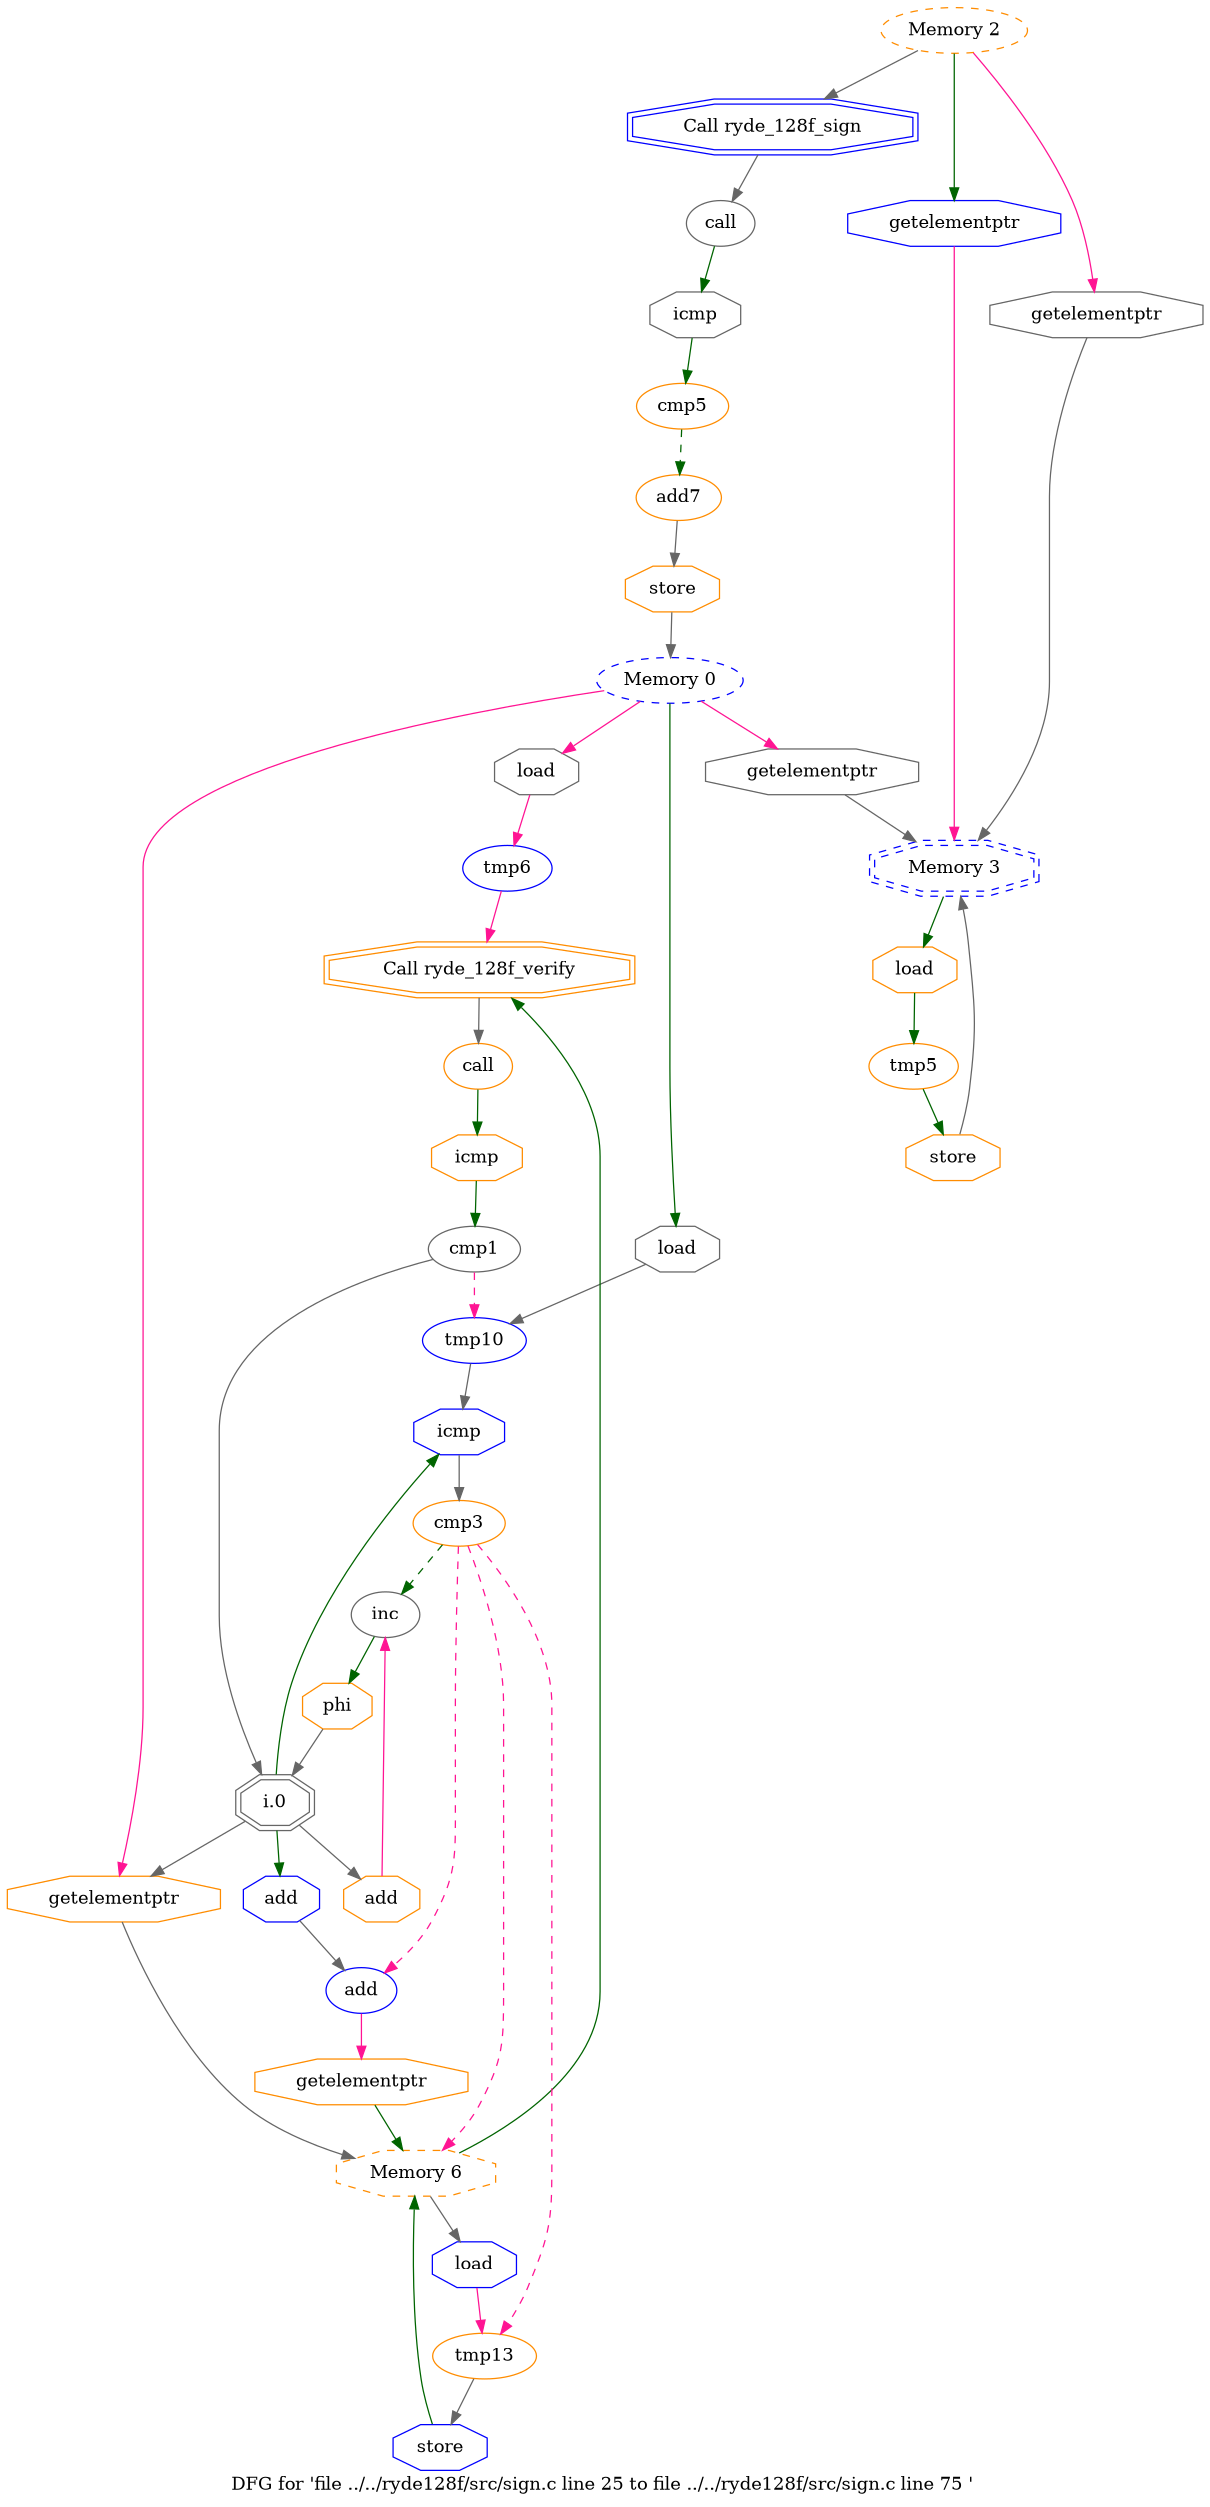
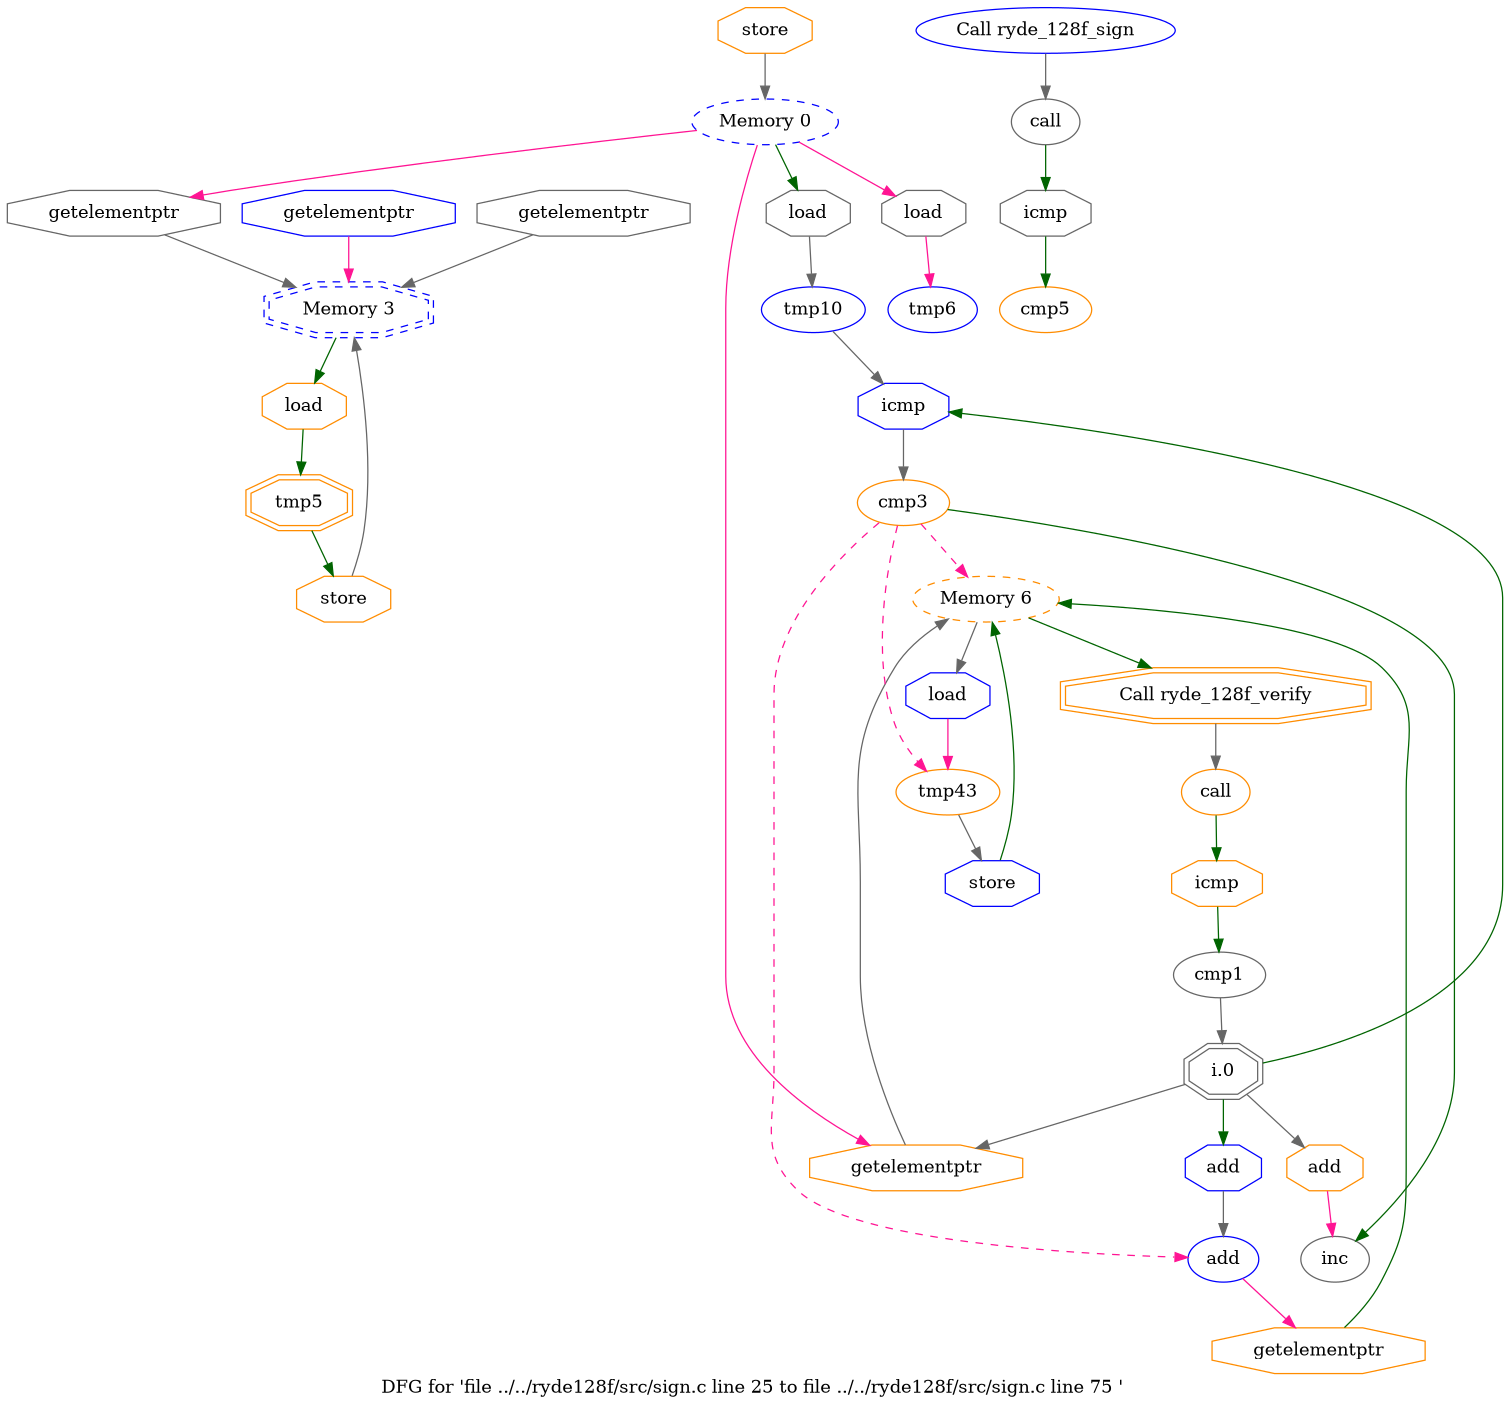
node "Memory 2": removed
node "Call ryde_128f_sign": shape doubleoctagon -> ellipse
node "add7": removed
edge "tmp6" -> "Call ryde_128f_verify": removed
node "tmp5": shape ellipse -> doubleoctagon
edge "cmp1" -> "tmp10": removed
edge "cmp3" -> "inc": style dashed -> solid
node "phi": removed
node "Memory 6": shape octagon -> ellipse
node "tmp13": label "tmp13" -> "tmp43"
